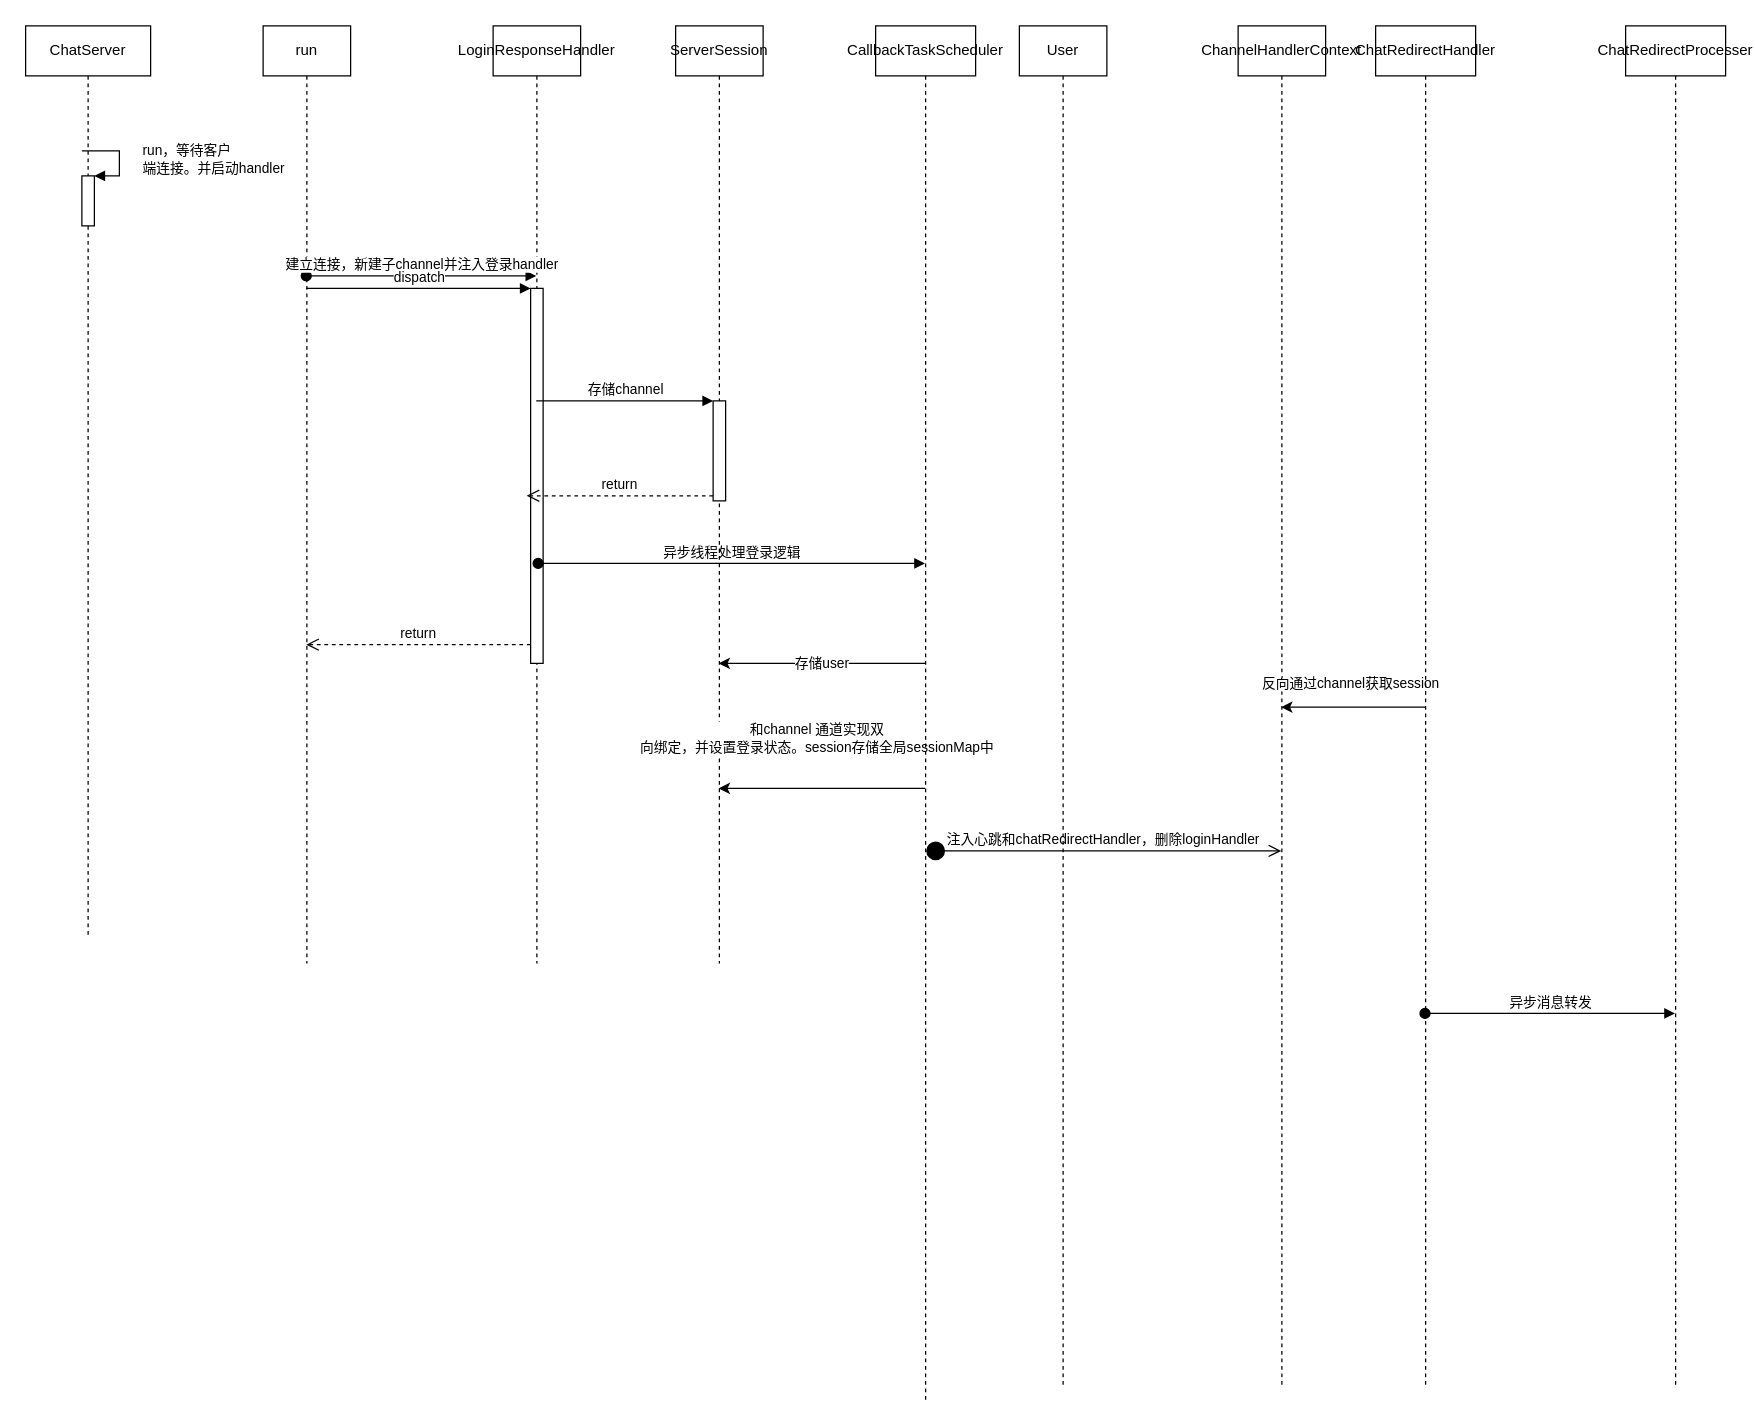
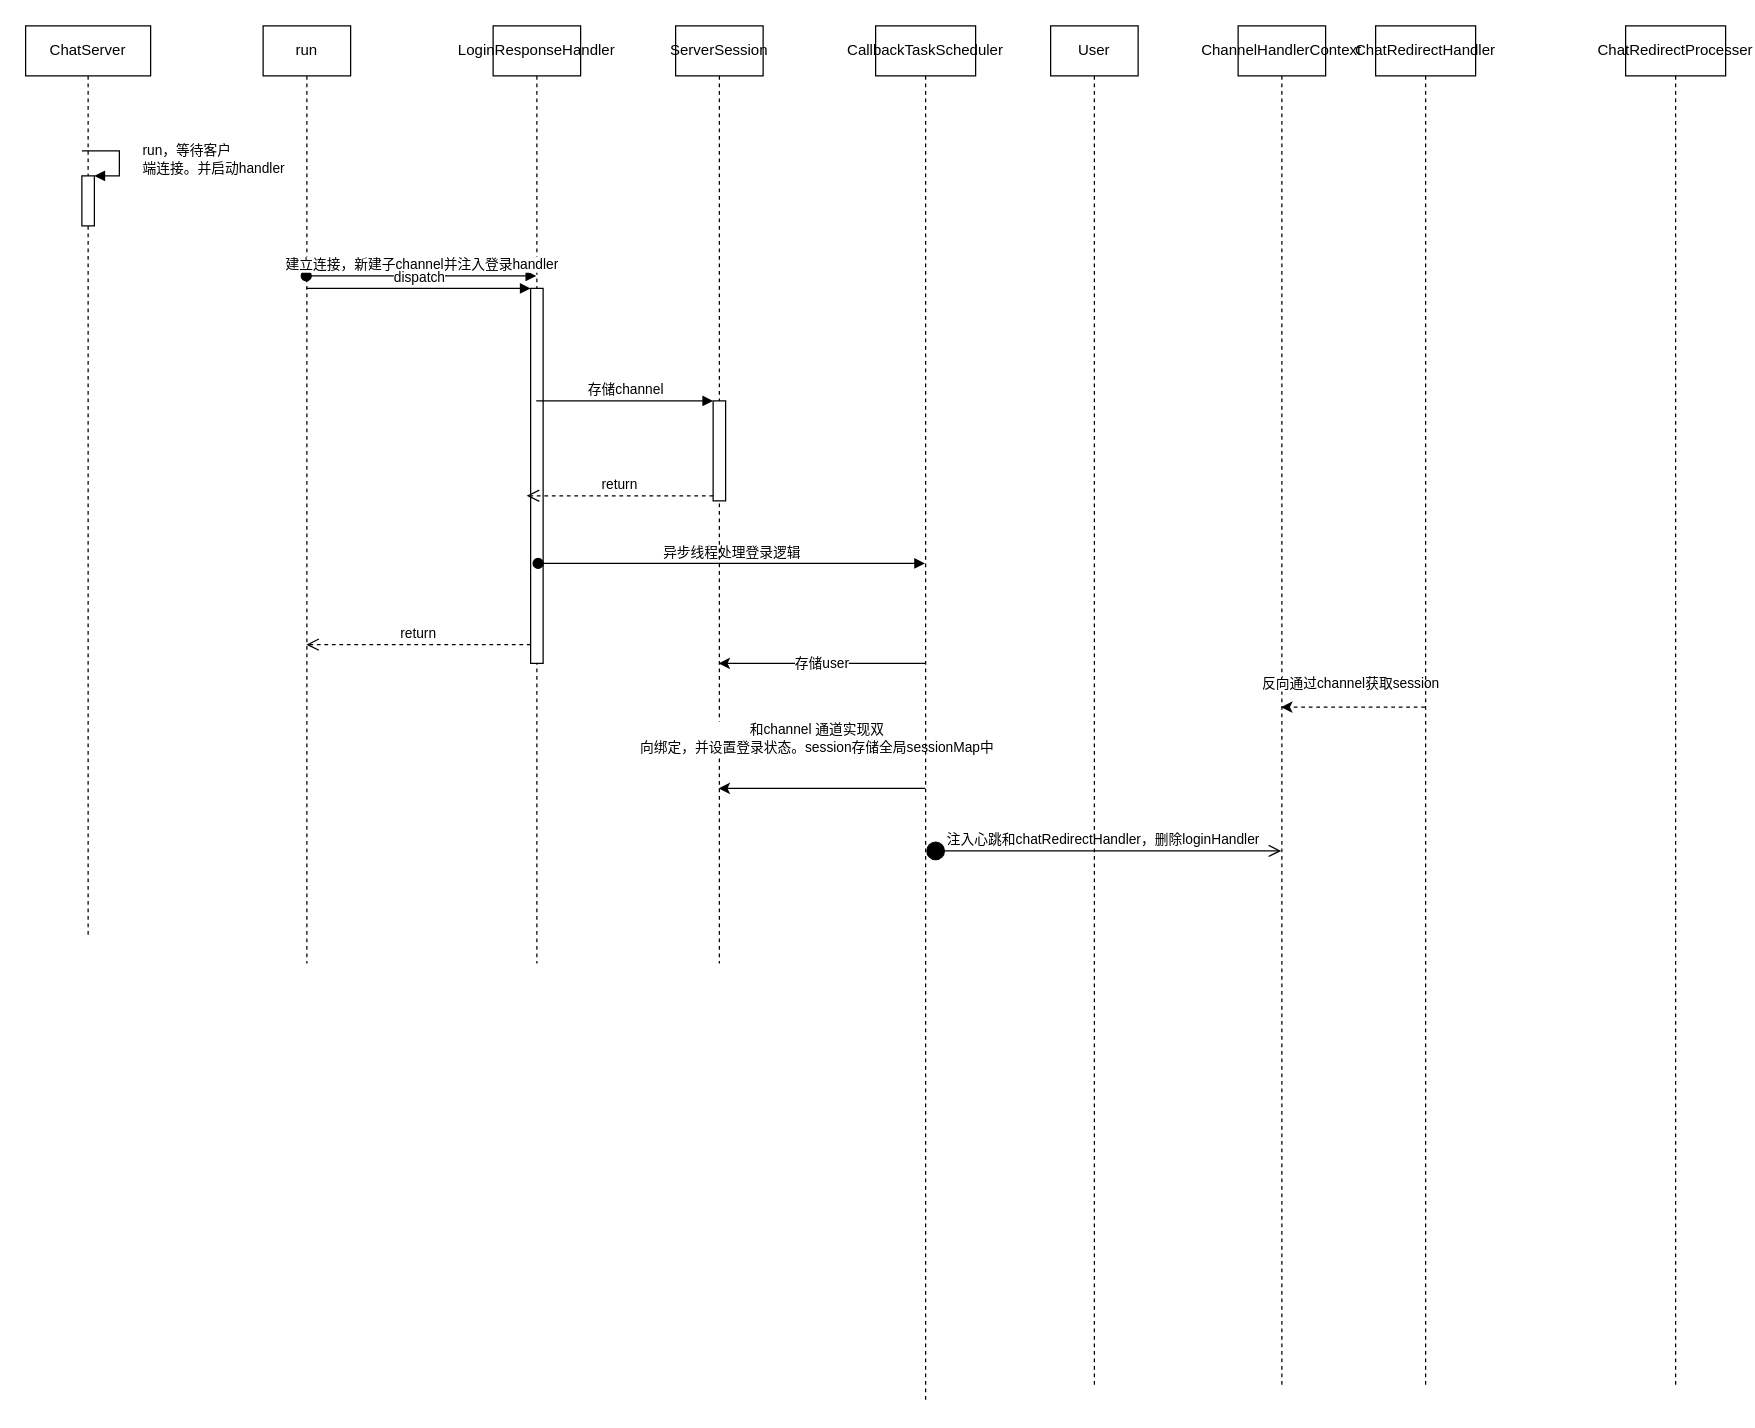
node "User": moved (1063, 707) -> (1094, 707)
edge "ChatRedirectHandler" -> "ChannelHandlerContext": style solid -> dashed
edge "ChatRedirectHandler" -- "ChatRedirectProcesser": removed, label "异步消息转发"
